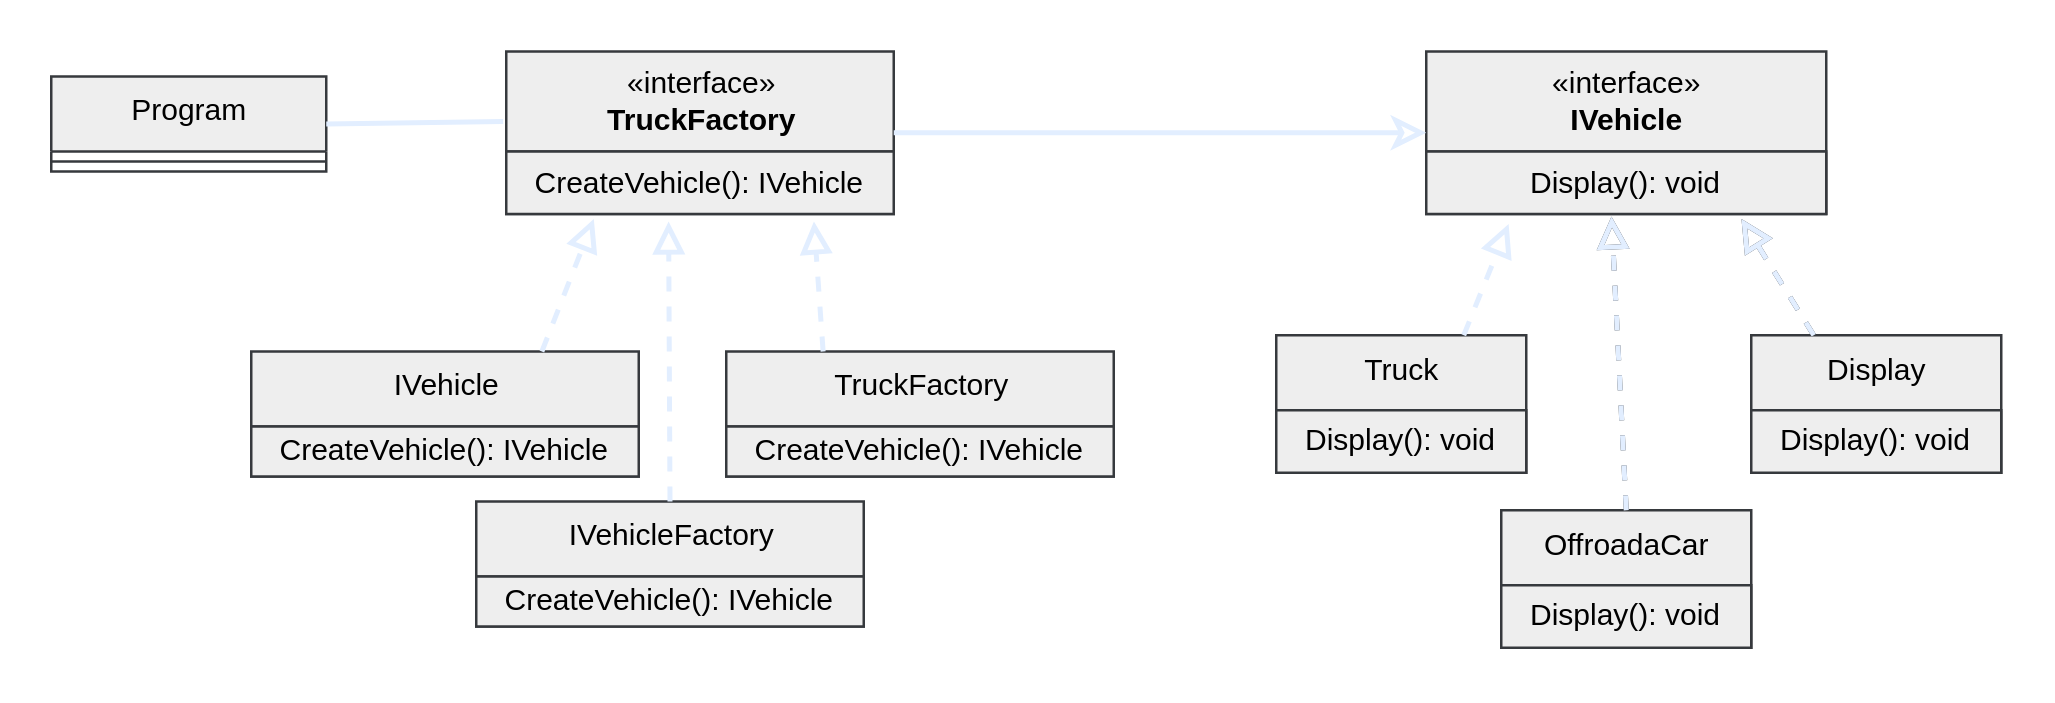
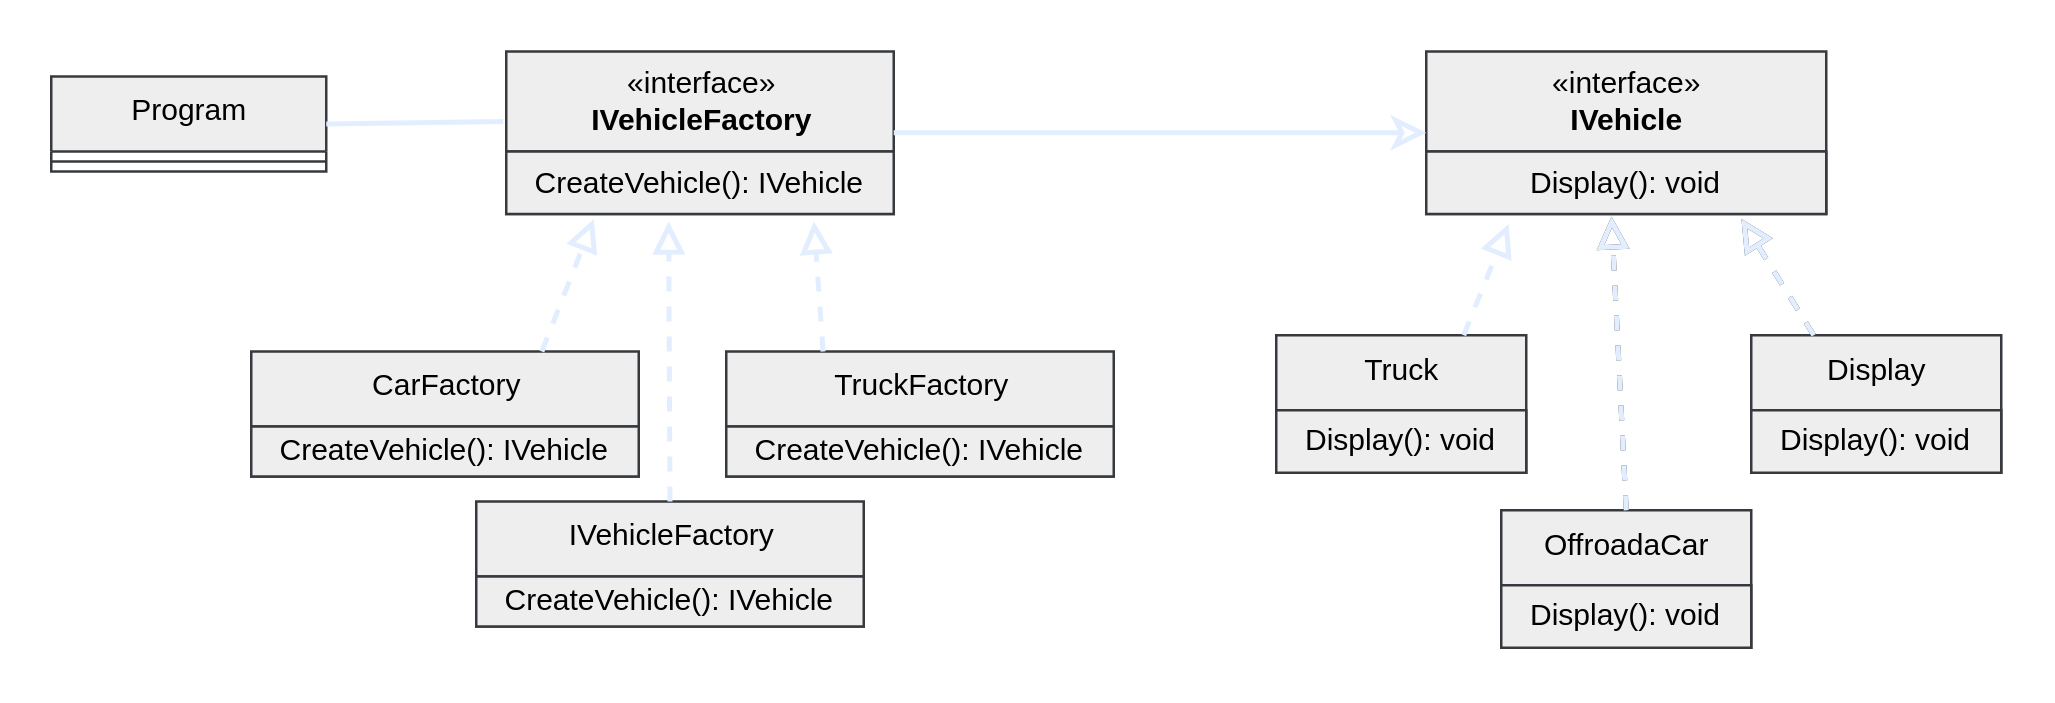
node "«interface»TruckFactory": label "«interface»TruckFactory" -> "«interface»IVehicleFactory"
node "IVehicle": label "IVehicle" -> "CarFactory"
